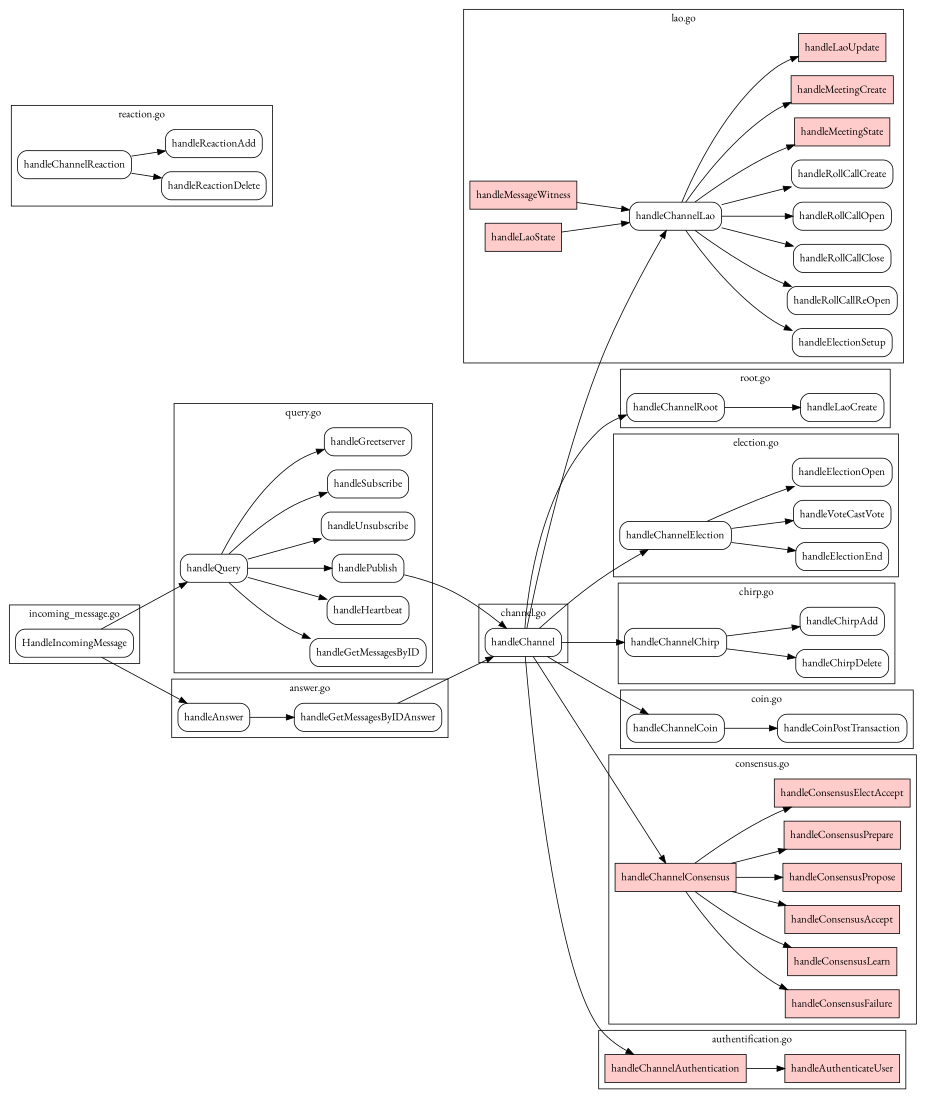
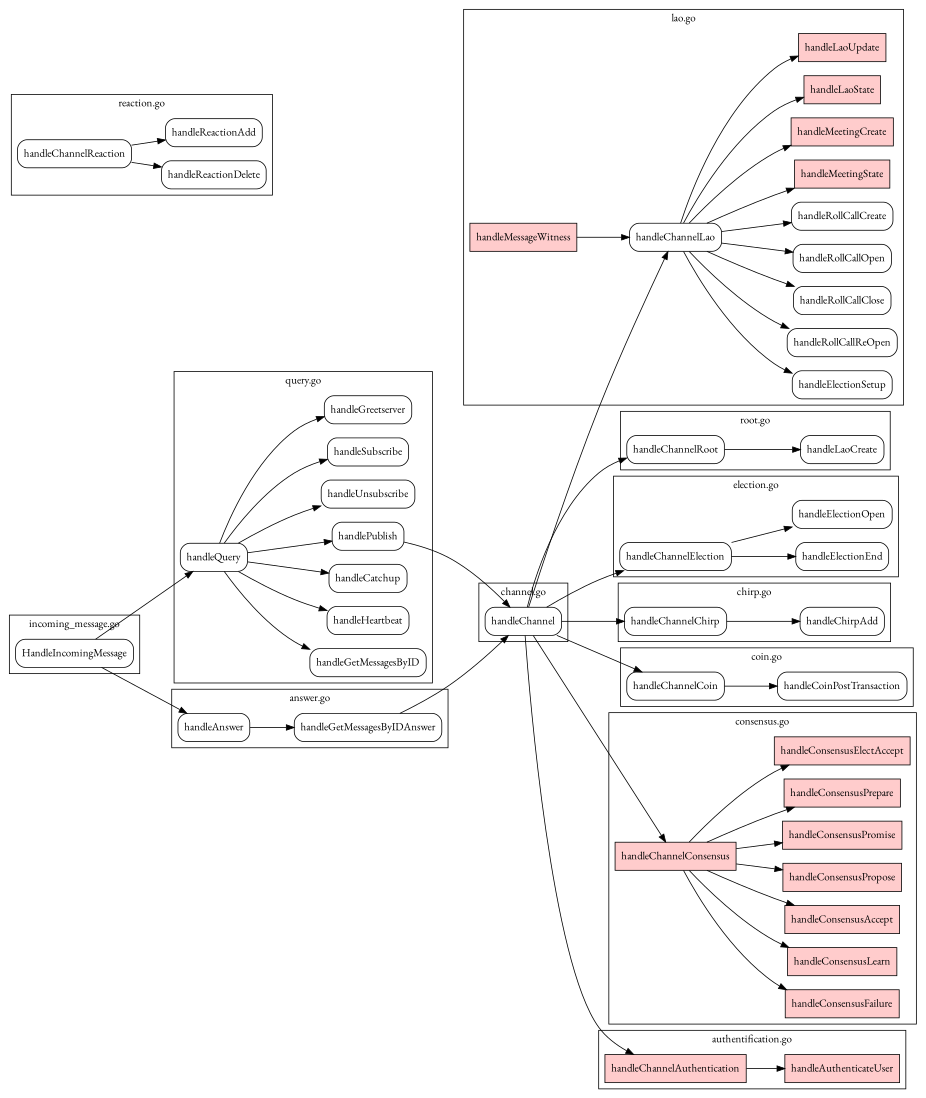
edge "handleLaoState" -> "handleChannelLao": reversed
node "handleVoteCastVote": removed
node "handleCatchup": added
node "handleChirpDelete": removed
node "handleConsensusPromise": added
